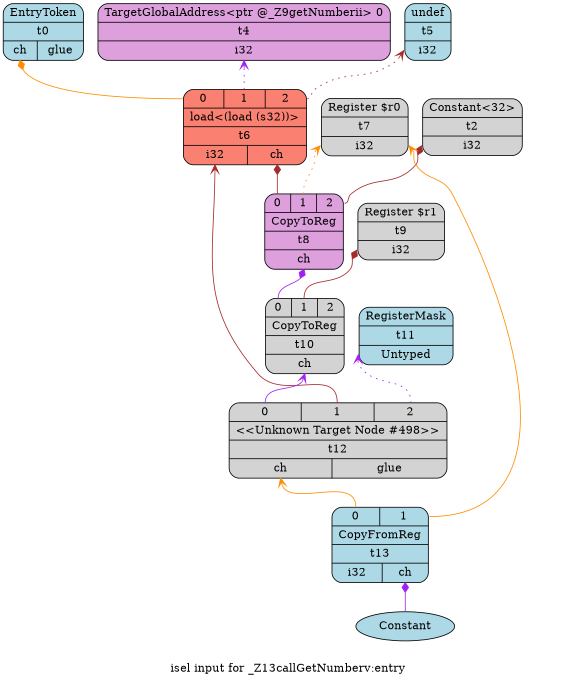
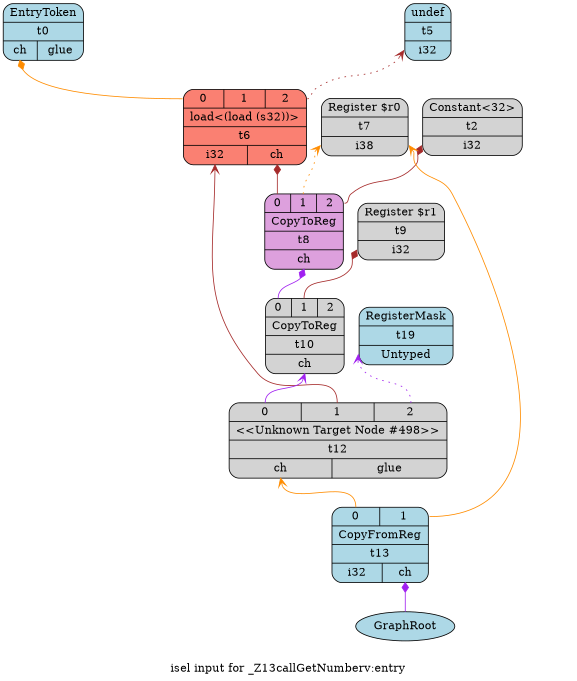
node "TargetGlobalAddress<ptr @_Z9getNumberii> 0": removed
node "Register $r0": text "i32" -> "i38"
node "RegisterMask": text "t11" -> "t19"
node "Constant": label "Constant" -> "GraphRoot"
